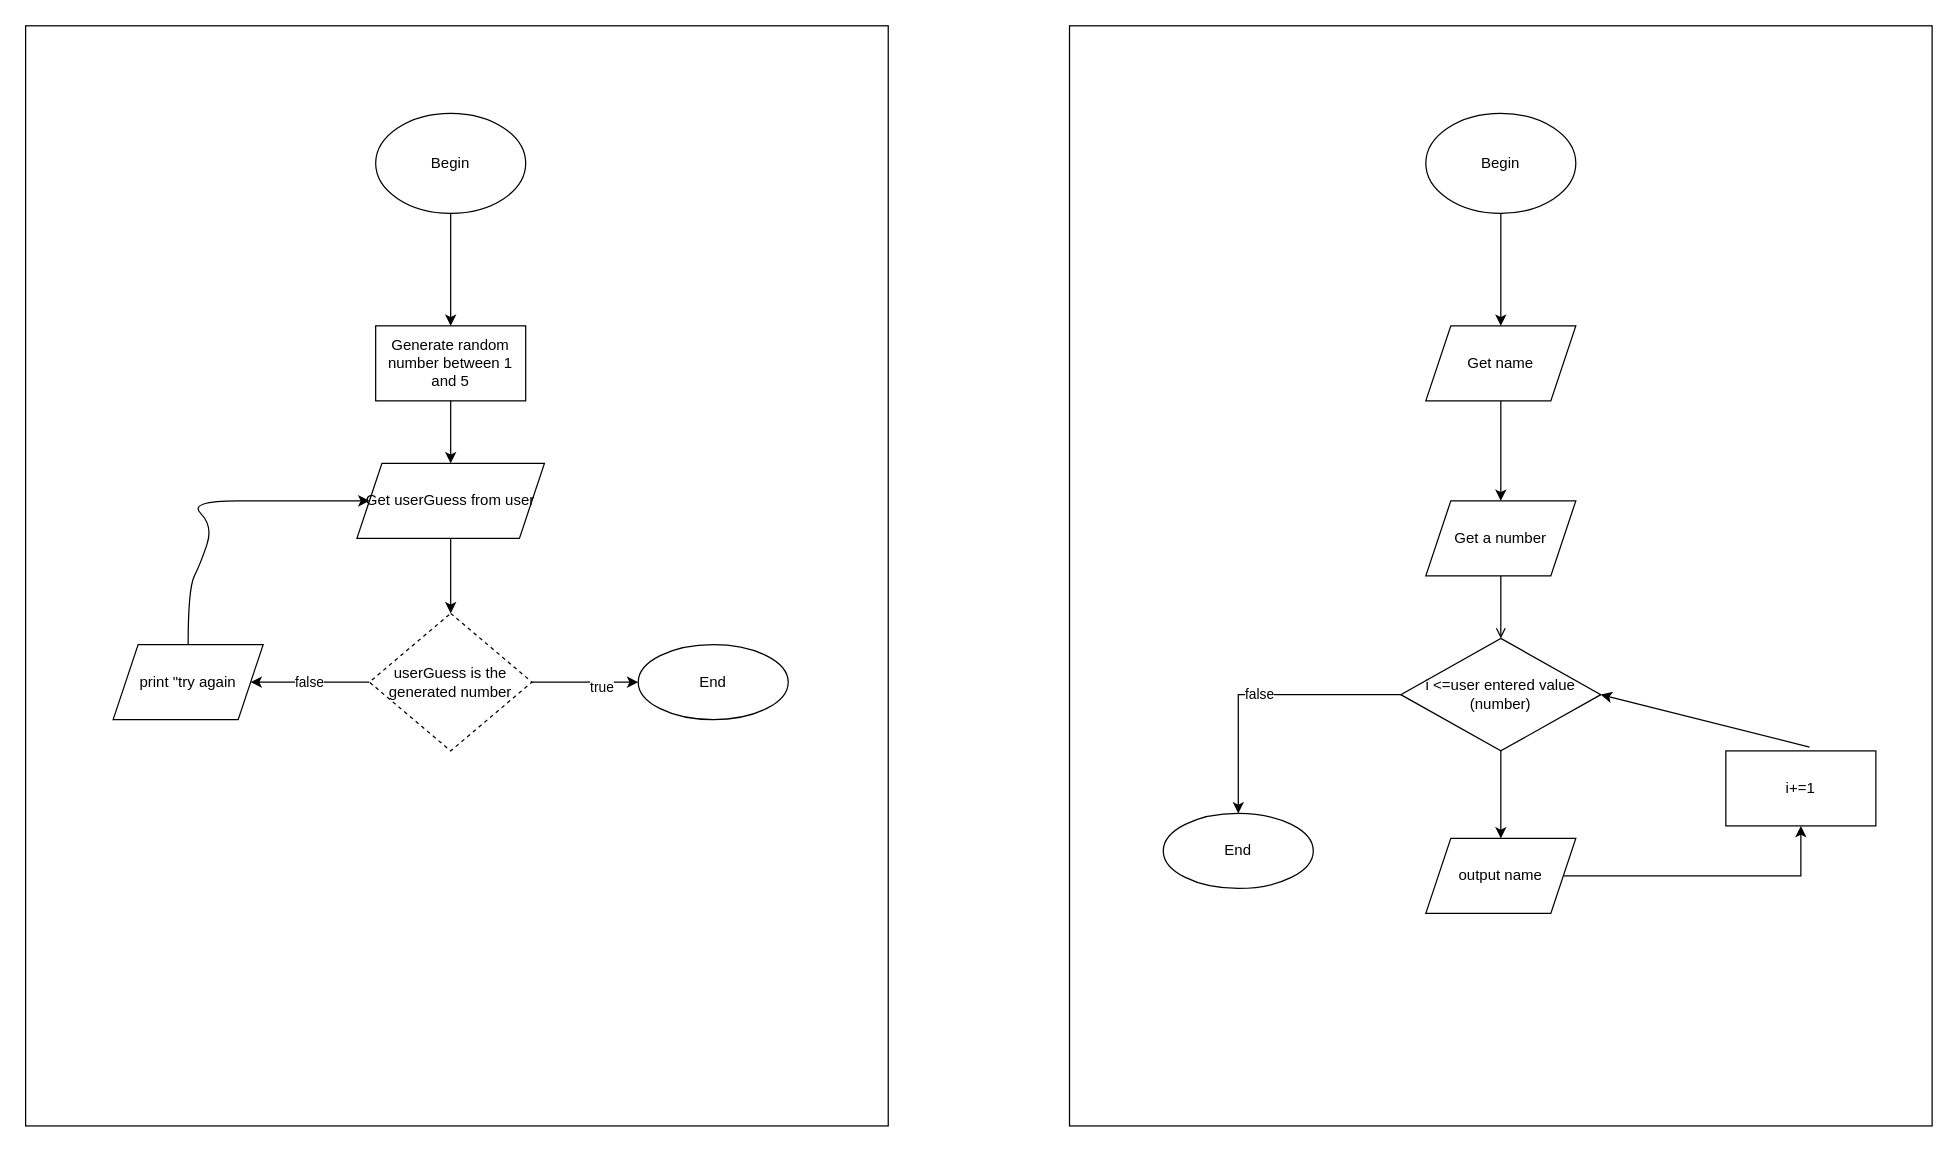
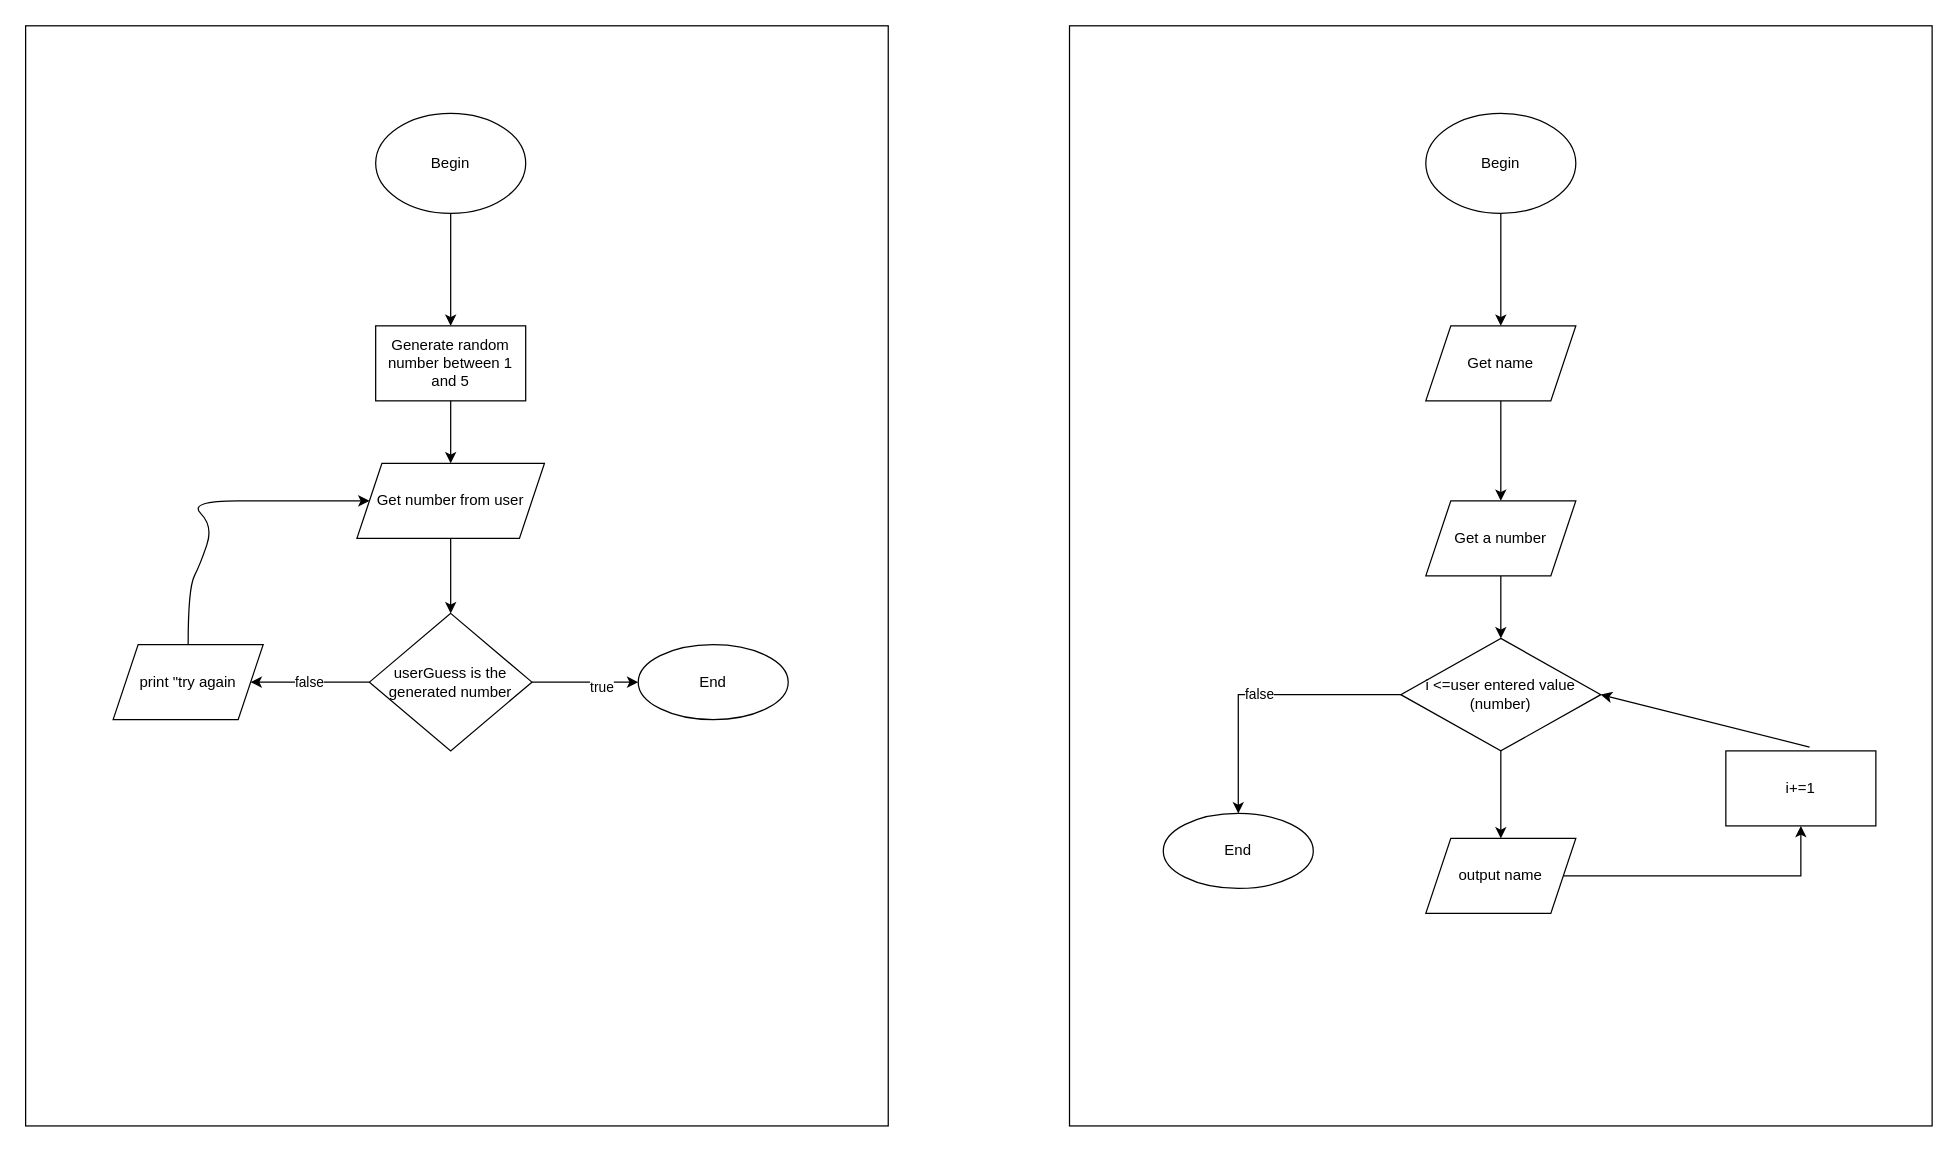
node "Get userGuess from user": label "Get userGuess from user" -> "Get number from user"
edge "Get a number" -> "i <=user entered value (number)": arrowhead open -> classic
node "userGuess is the generated number": style dashed -> solid
